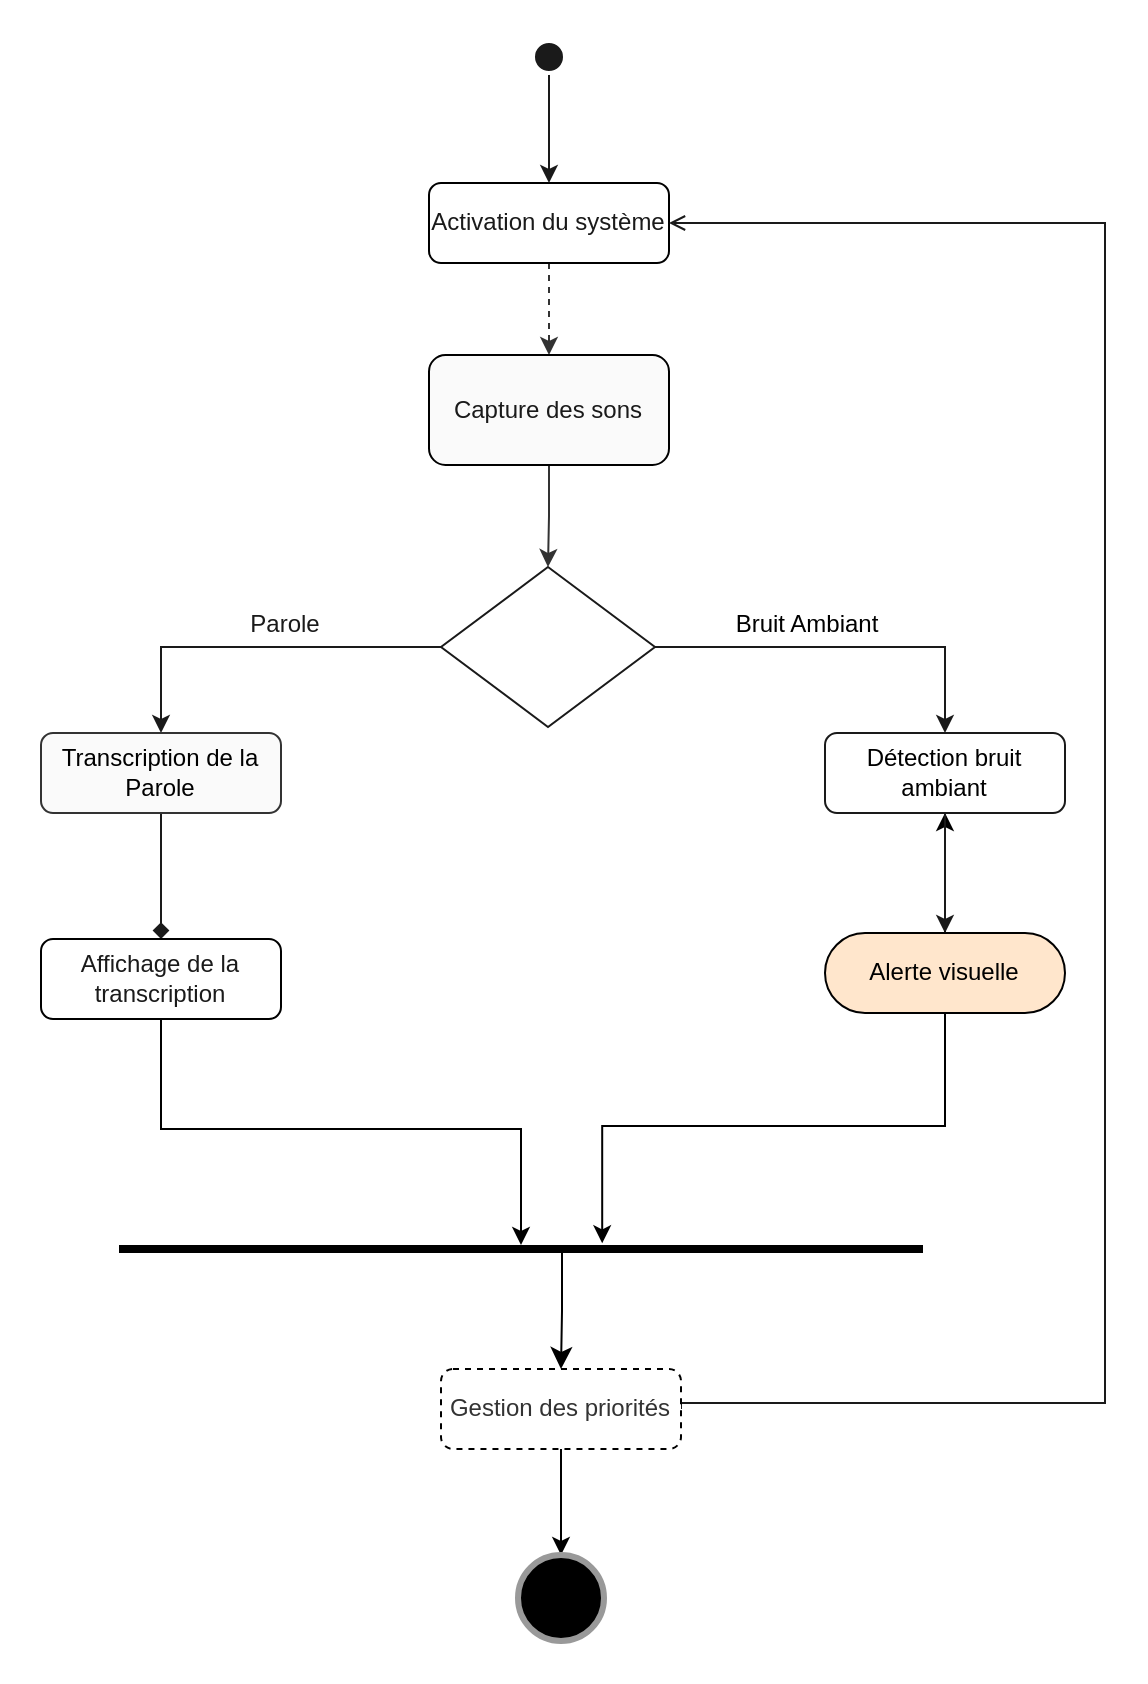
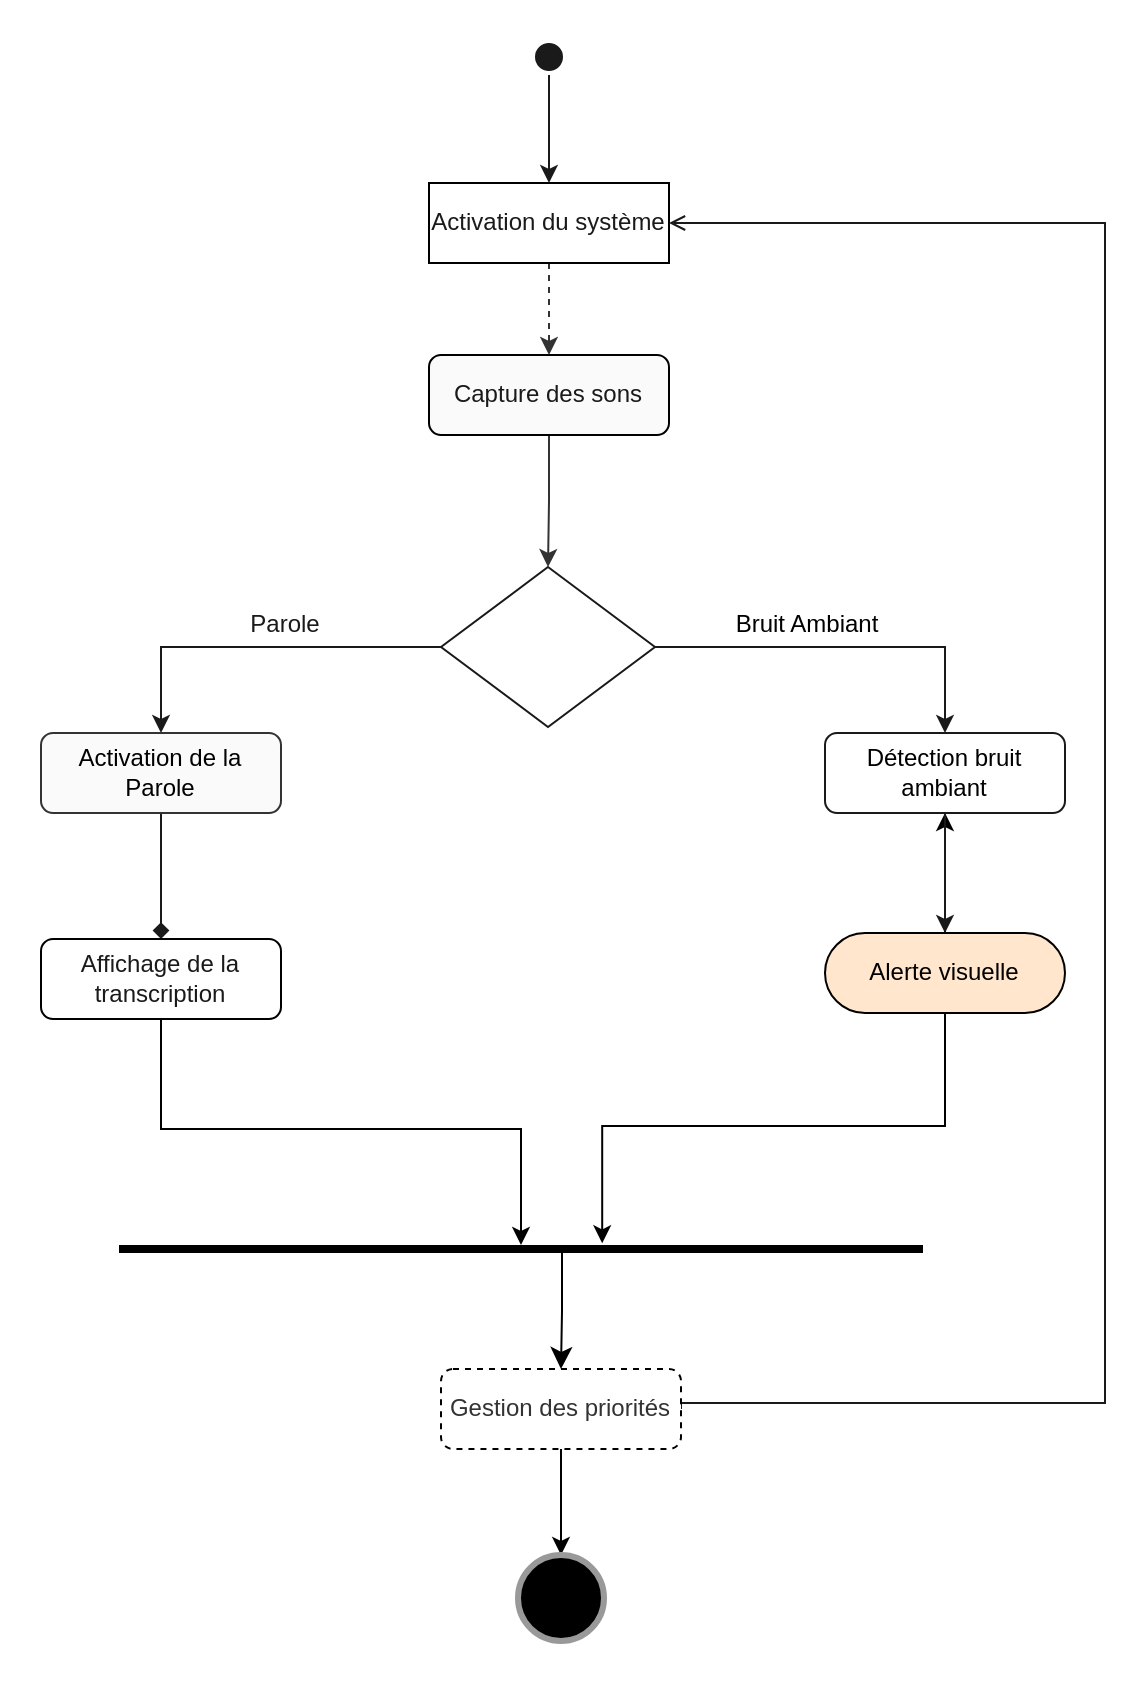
node "Activation du système": shape rounded rectangle -> rectangle
node "Capture des sons": size 240x110 -> 240x80
node "Transcription de la Parole": label "Transcription de la Parole" -> "Activation de la Parole"
